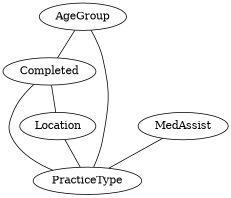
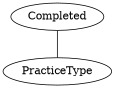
node "AgeGroup": removed
node "Location": removed
node "MedAssist": removed
